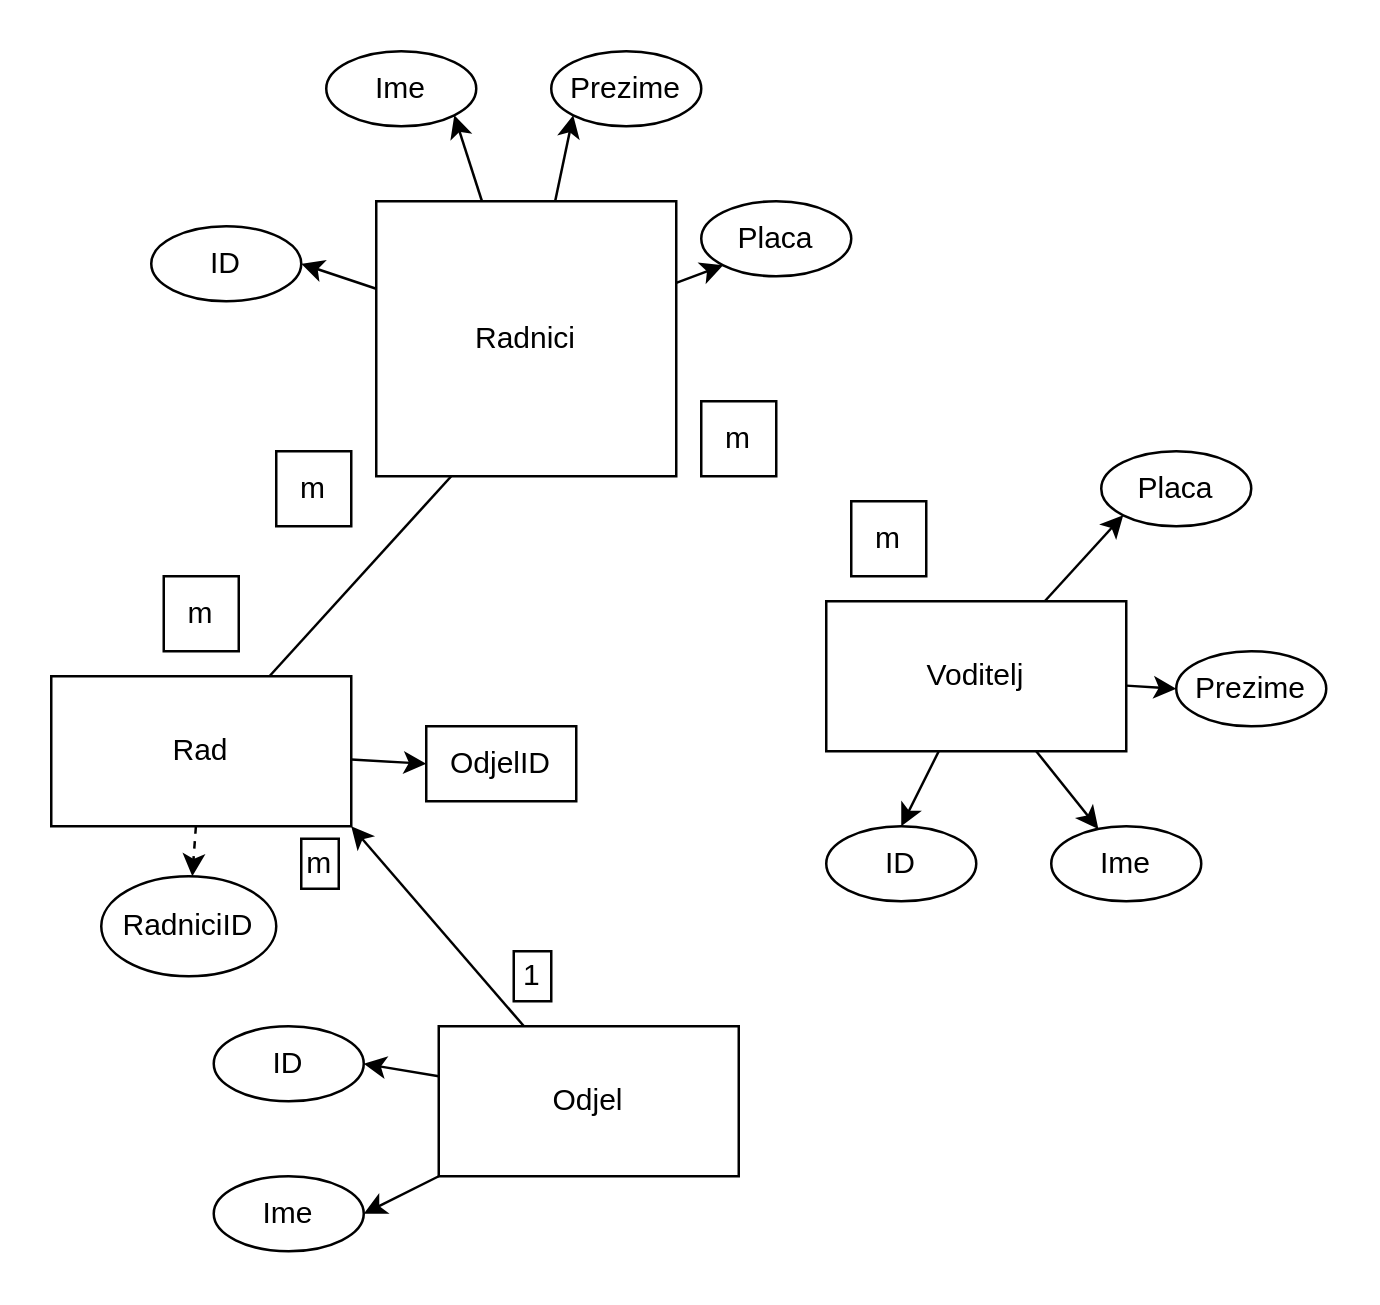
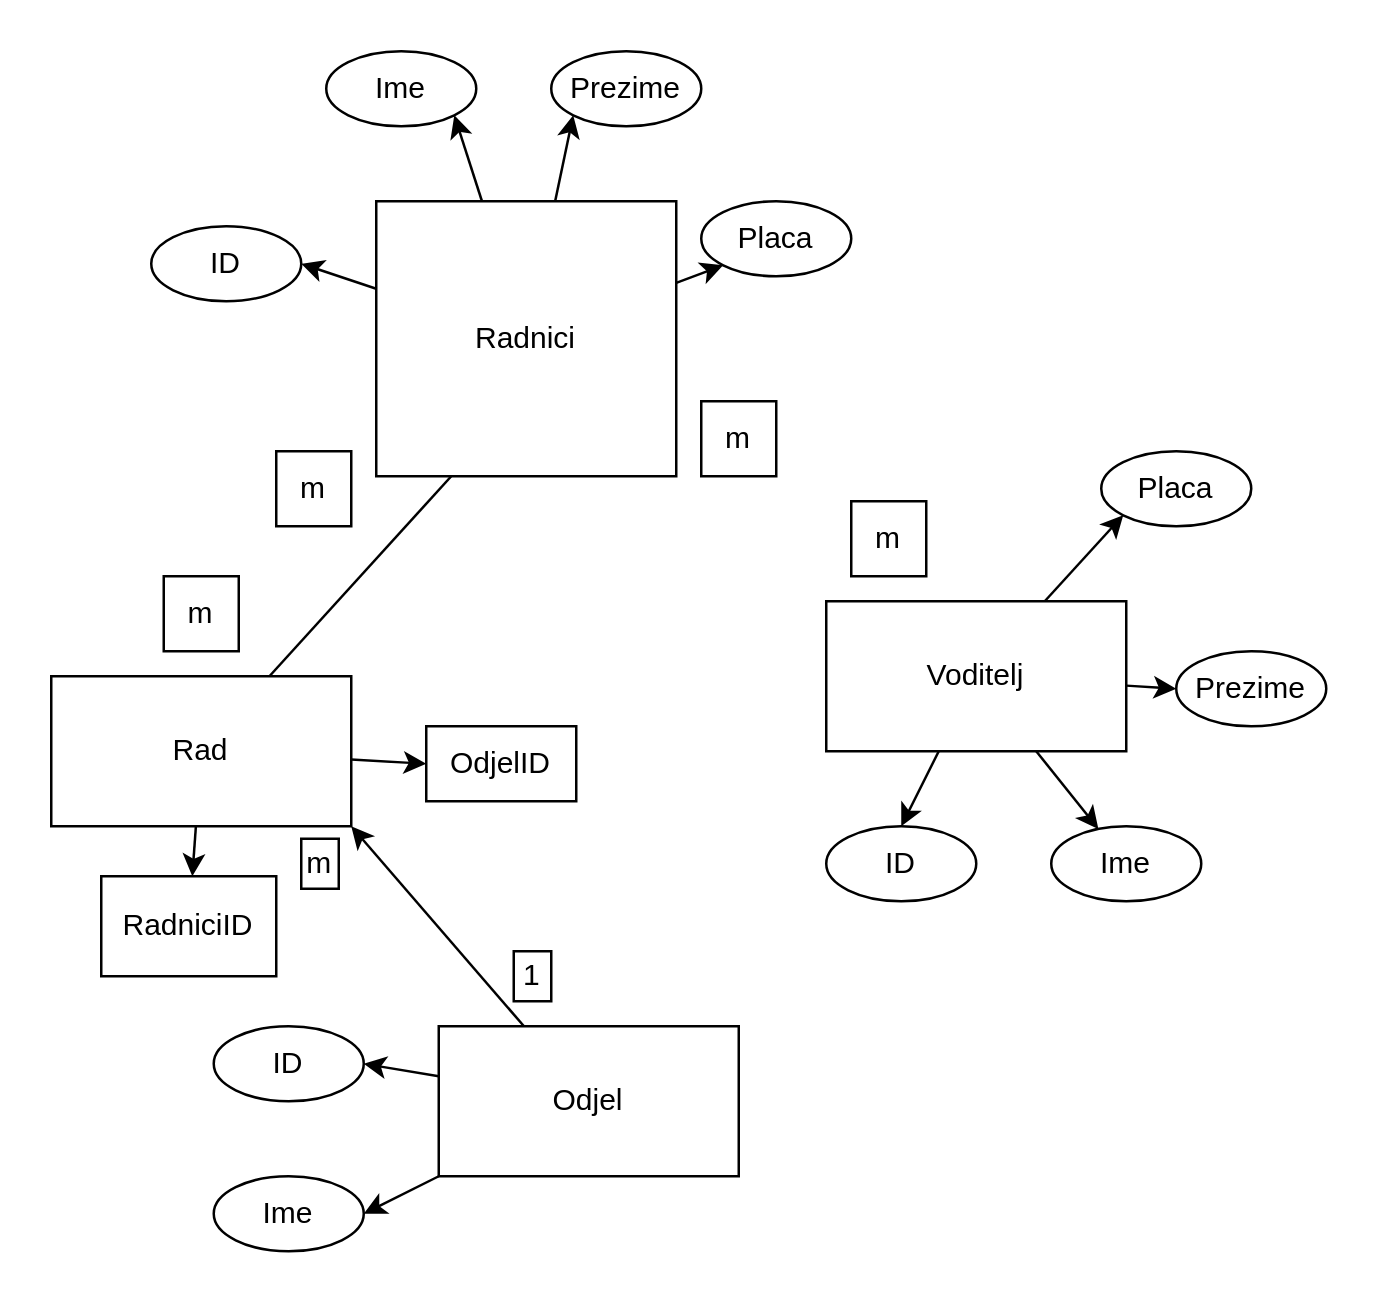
edge "Rad" -> "RadniciID": style dashed -> solid
node "RadniciID": shape ellipse -> rectangle
